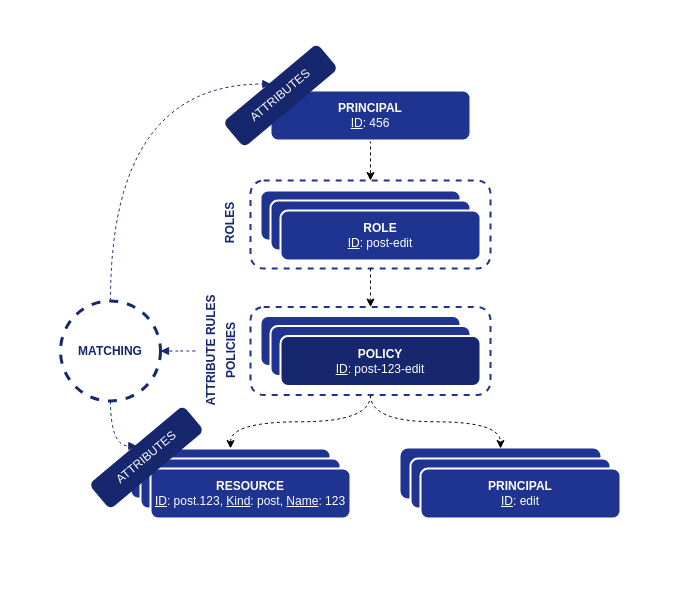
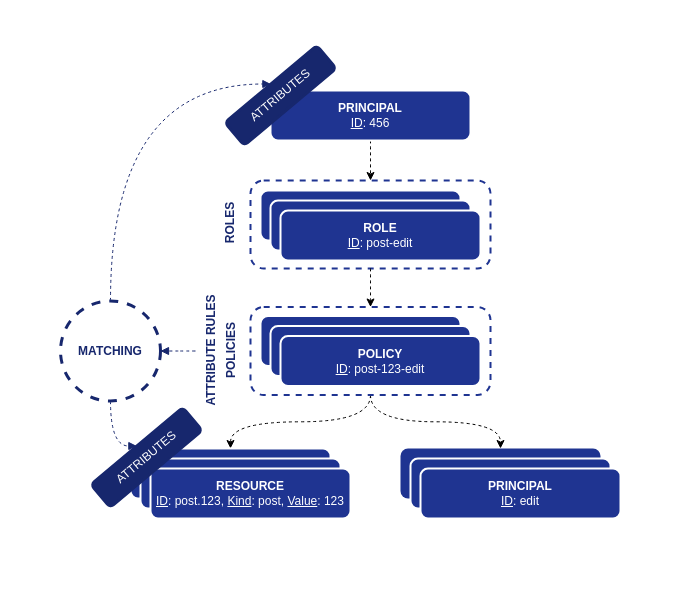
node "POLICY ID: post-123-edit": fillcolor #17276d -> #1f3491
node "RESOURCE ID: post.123, Kind: post, Name: 123": label "RESOURCE ID: post.123, Kind: post, Name: 123" -> "RESOURCE ID: post.123, Kind: post, Value: 123"
